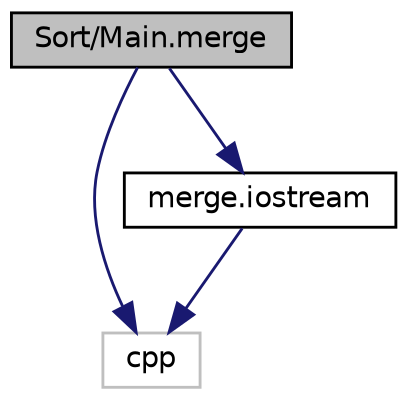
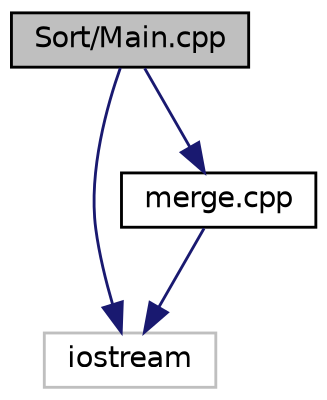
node "Sort/Main.merge": label "Sort/Main.merge" -> "Sort/Main.cpp"
node "merge.iostream": label "merge.iostream" -> "merge.cpp"
node "cpp": label "cpp" -> "iostream"
